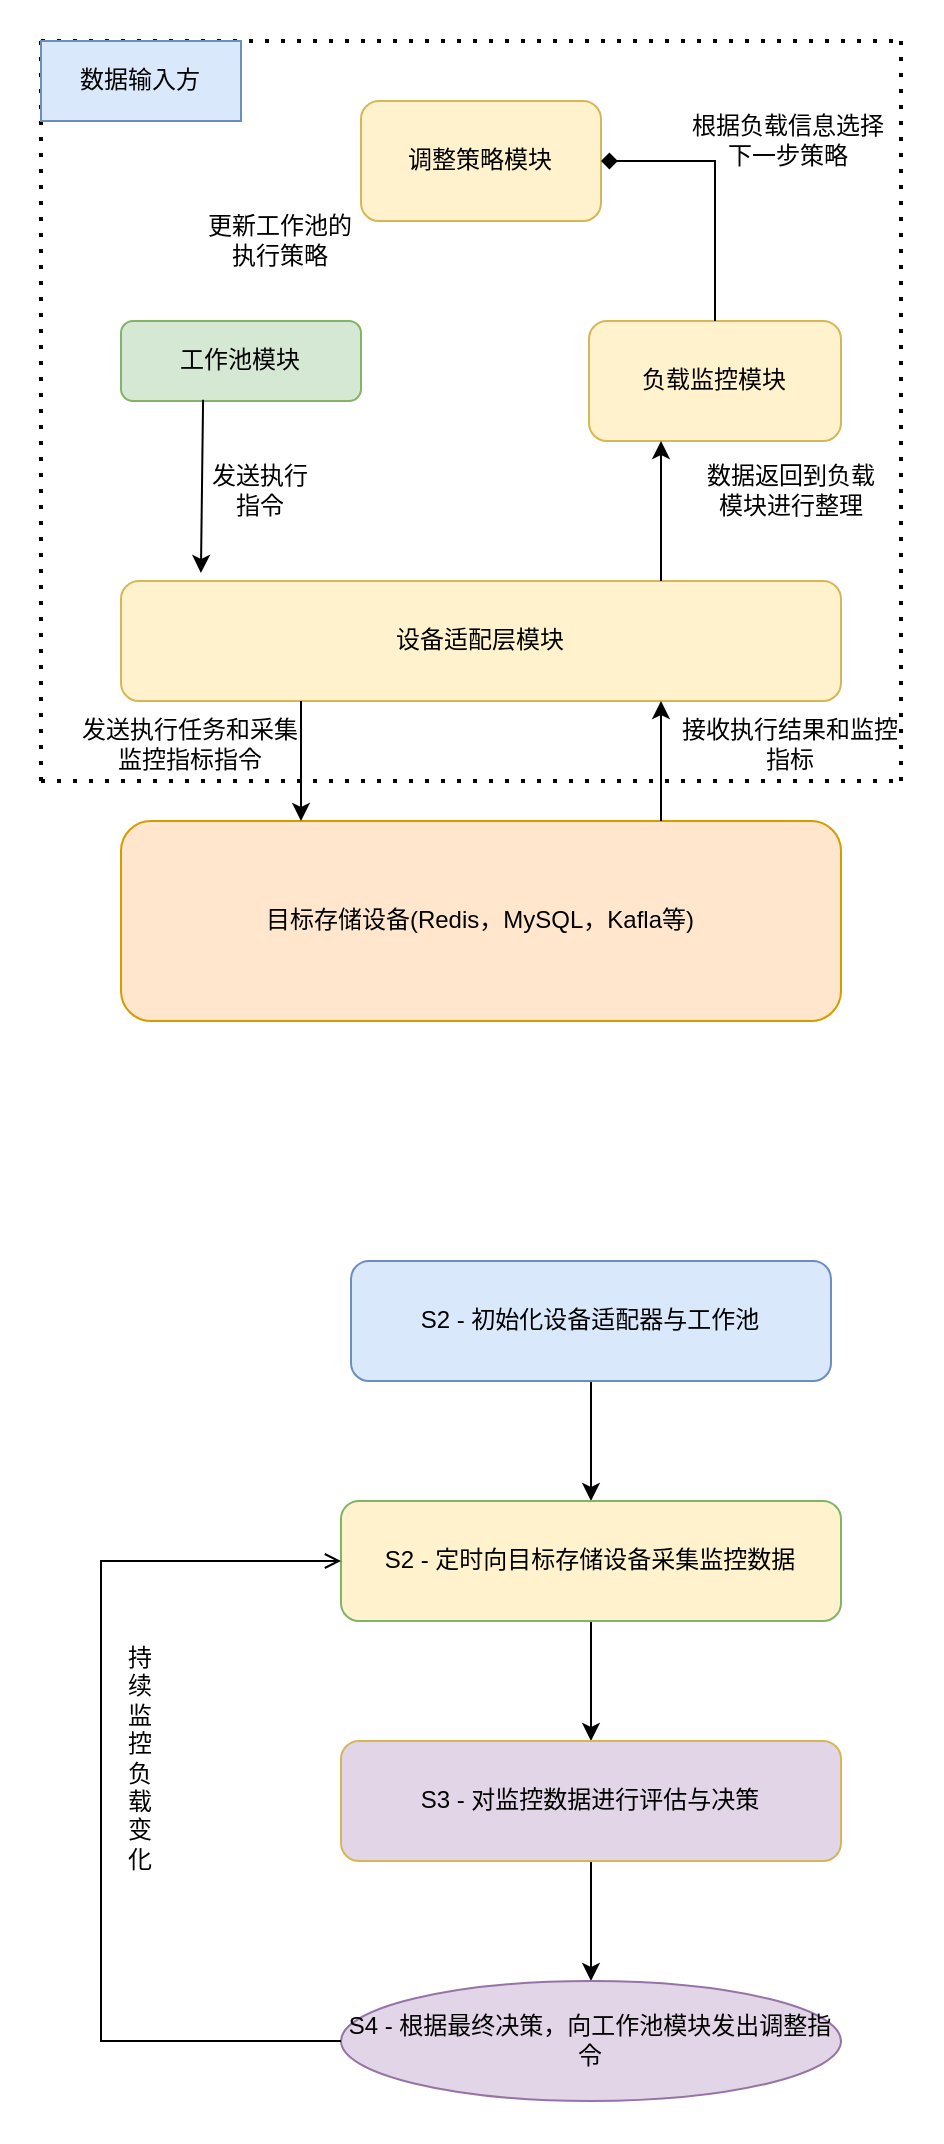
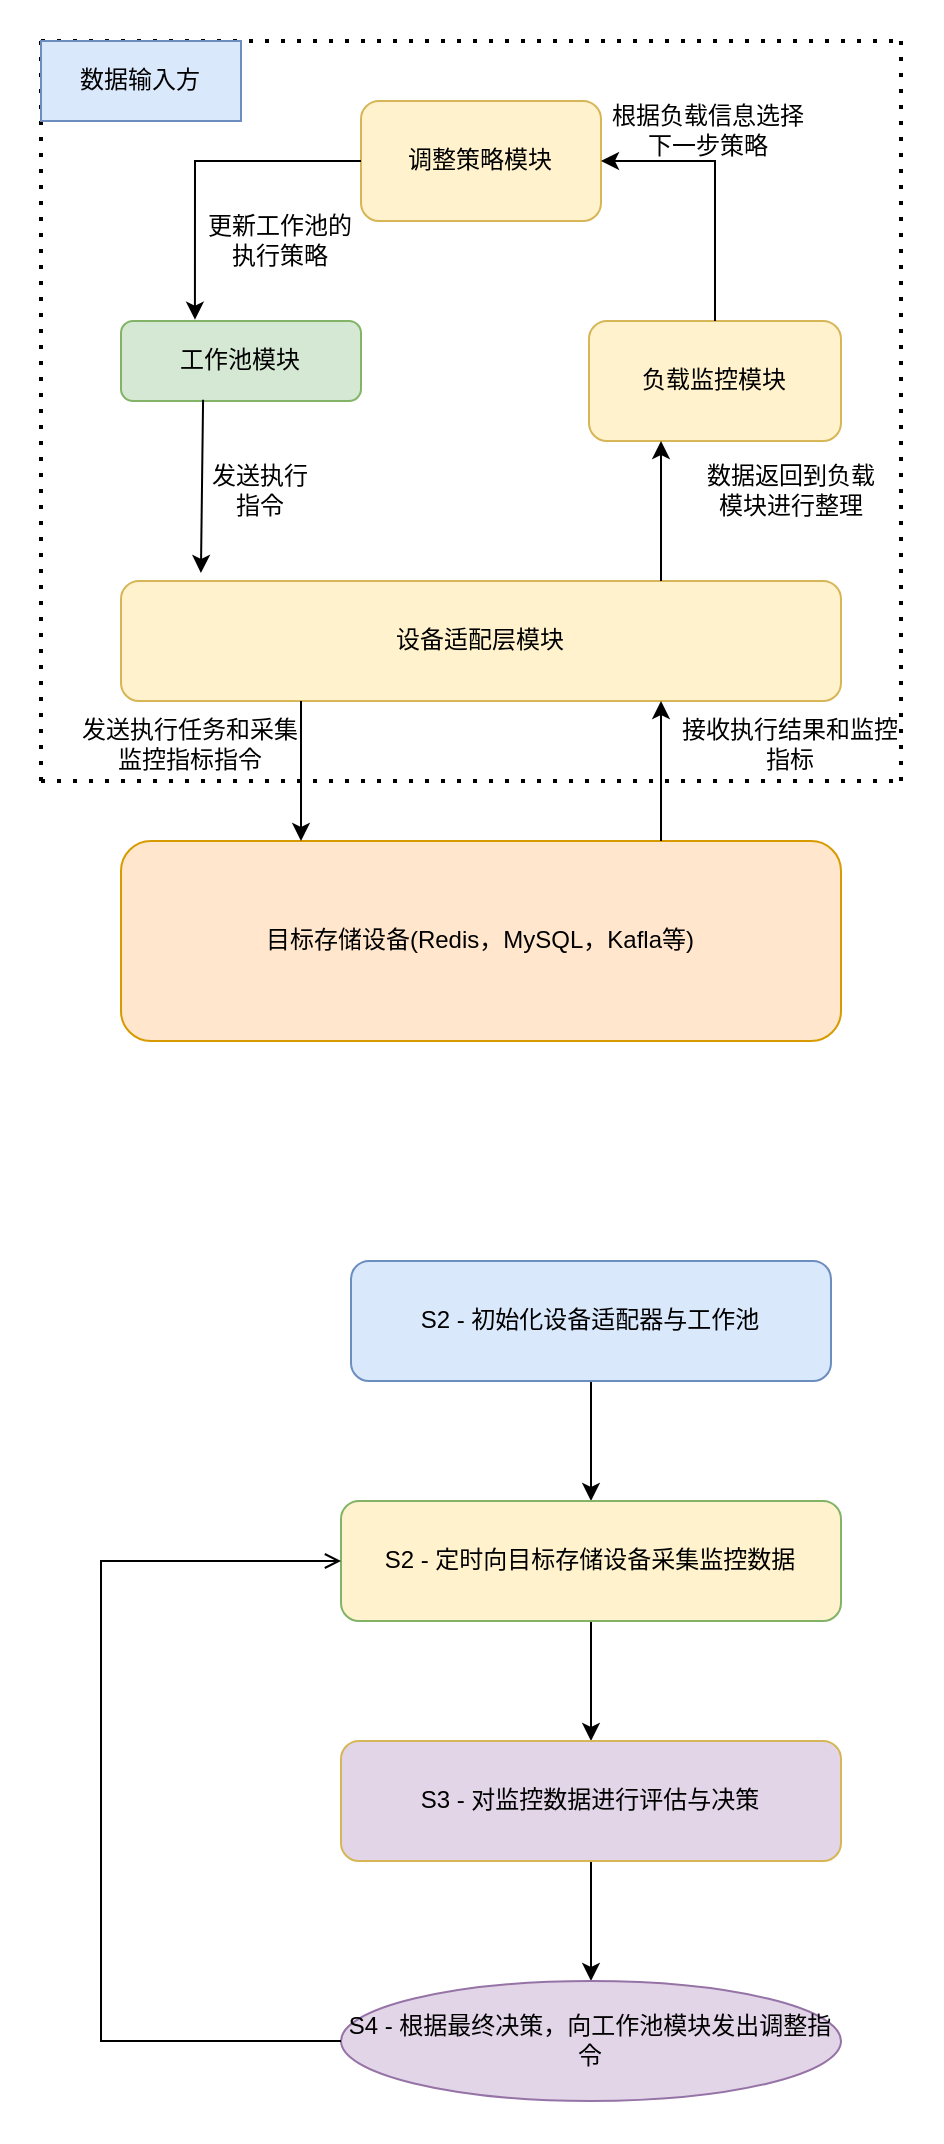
node "根据负载信息选择下一步策略": moved (789, 141) -> (709, 131)
edge "调整策略模块" -> "工作池模块": added
edge "负载监控模块" -> "调整策略模块": arrowhead diamond -> classic
node "目标存储设备(Redis，MySQL，Kafla等)": moved (481, 921) -> (481, 941)
node "持续监控负载变化": removed
